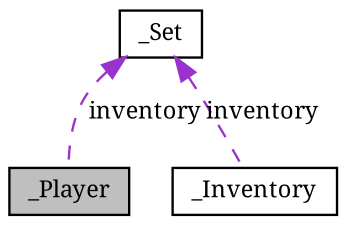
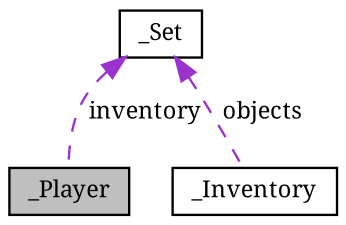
edge "_Inventory" -> "_Set": label " inventory" -> " objects"
